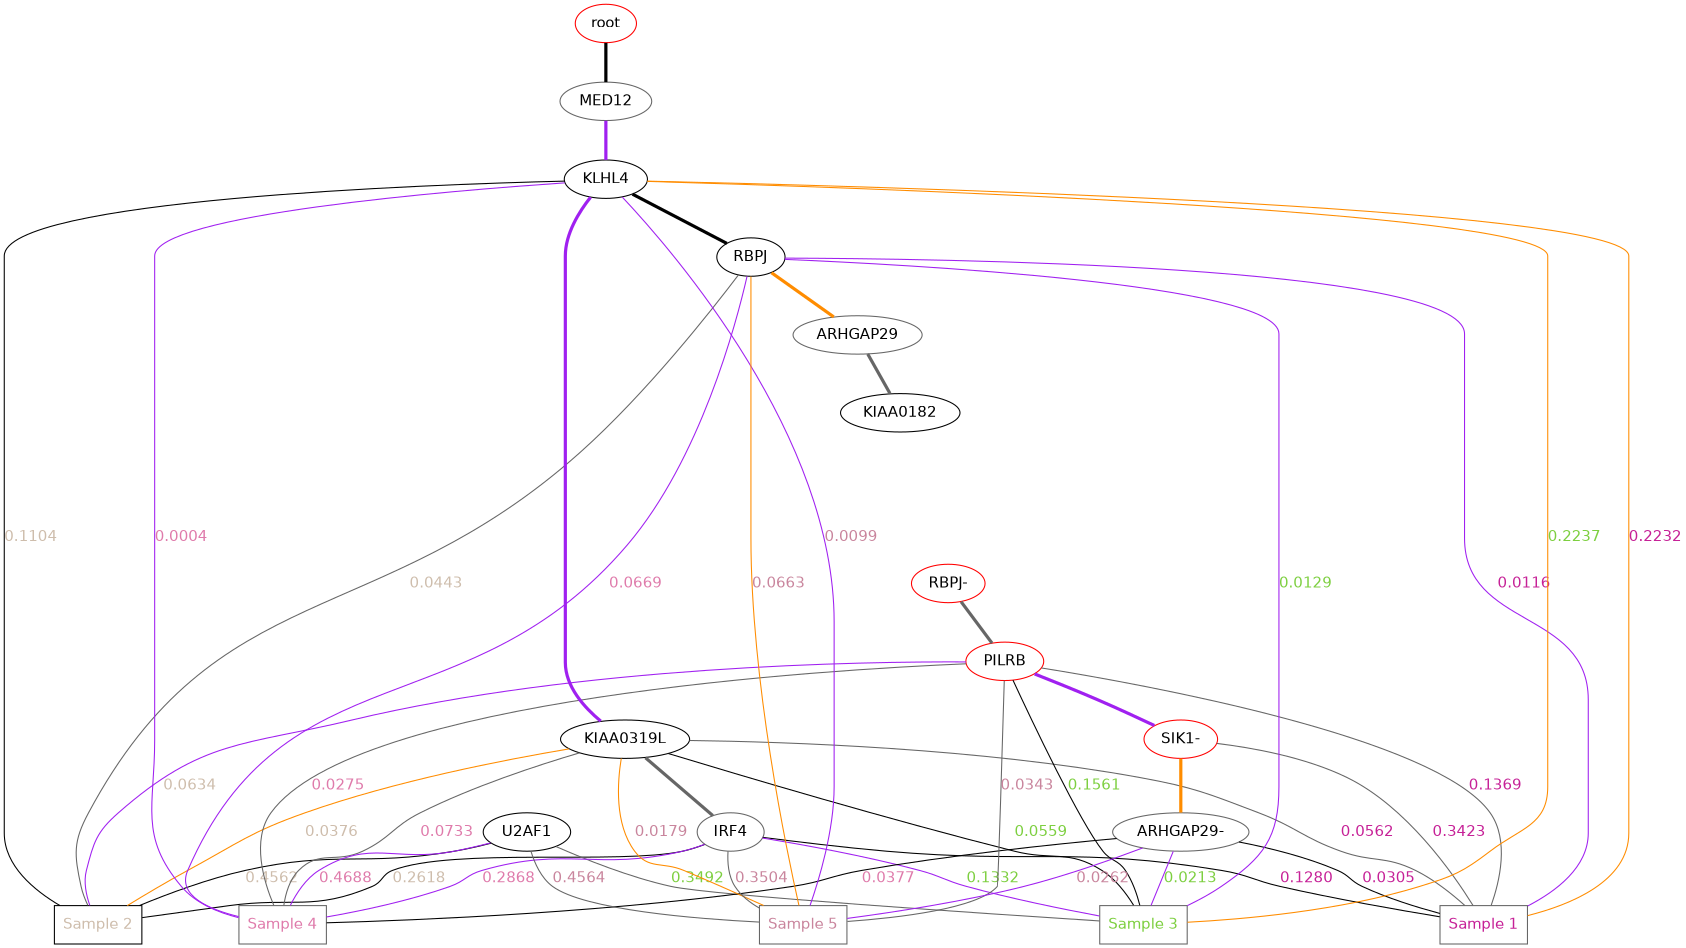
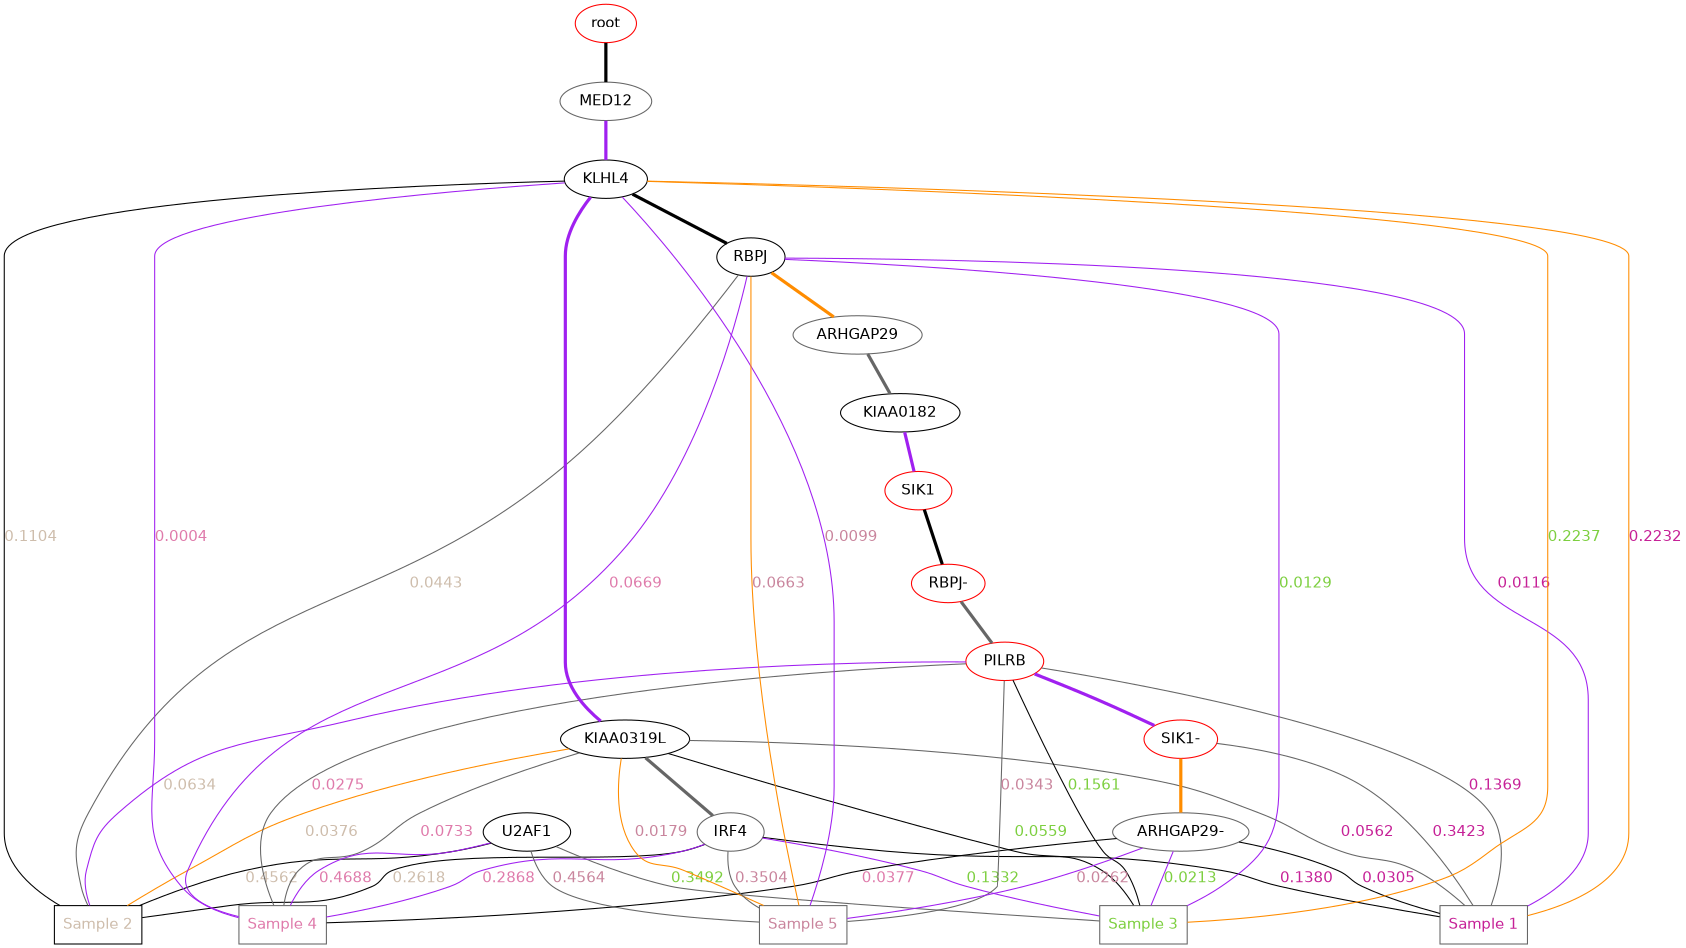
node "SIK1": added
edge "IRF4" -- "Sample 1": label "0.1280" -> "0.1380"
